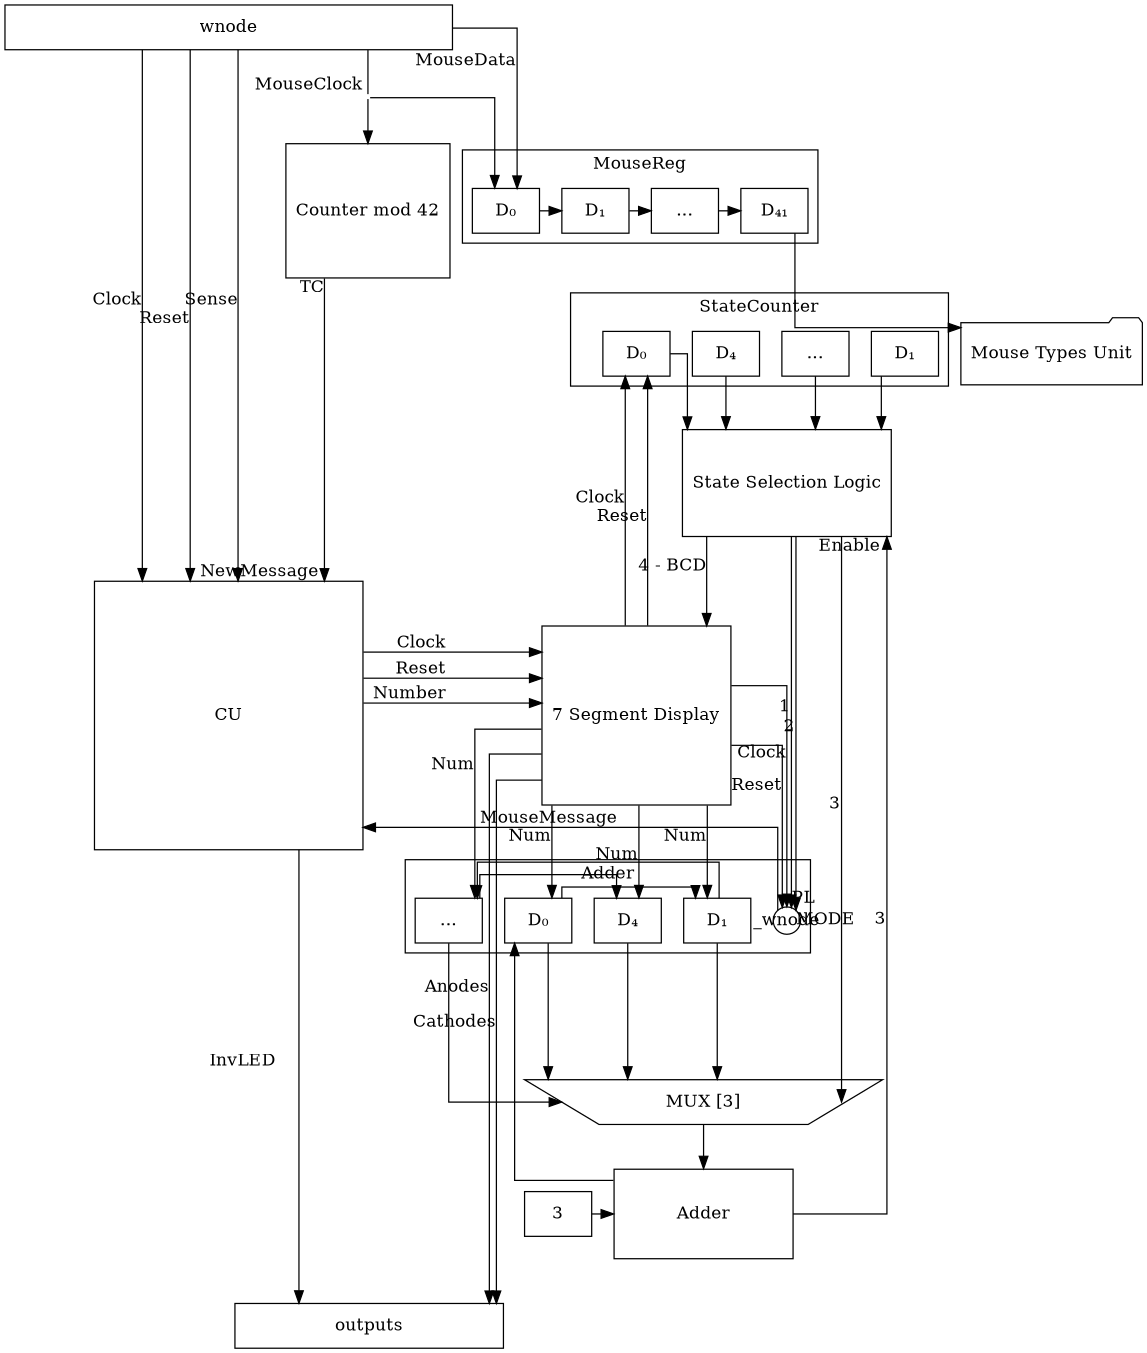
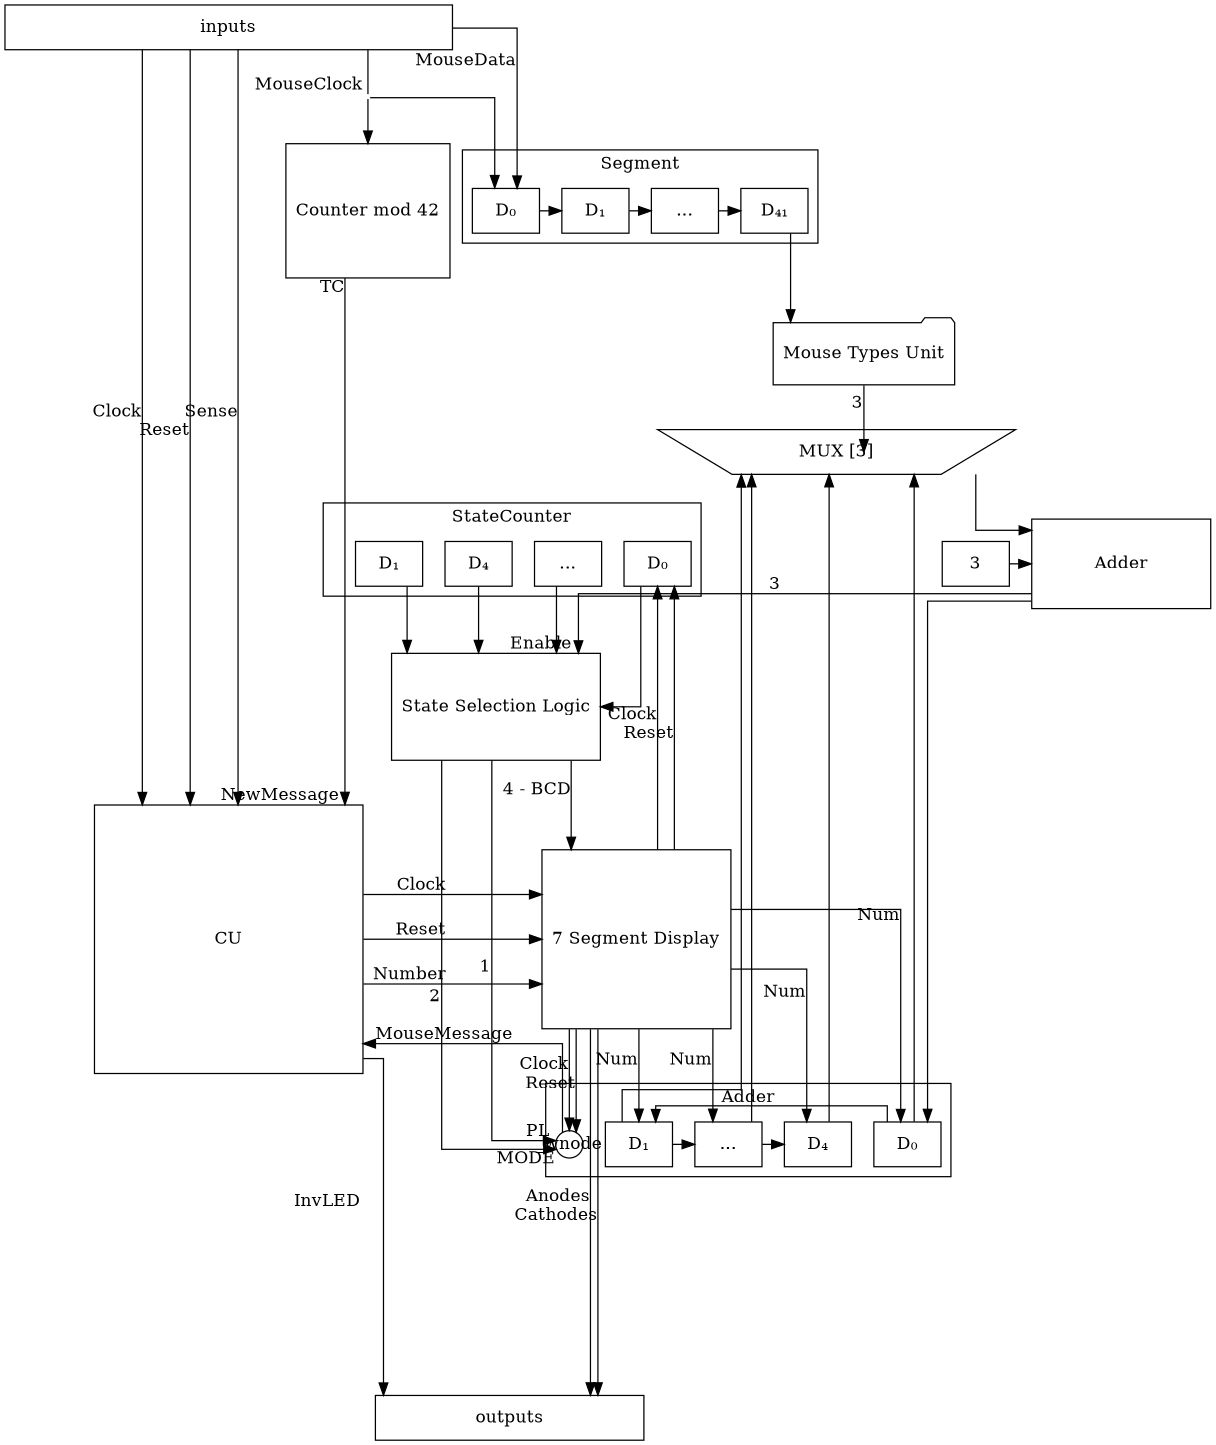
node "wnode": label "wnode" -> "inputs"
cluster "MouseReg": label "MouseReg" -> "Segment"
edge "State Selection Logic" -> "MUX [3]": now "Mouse Types Unit" -> "MUX [3]"
